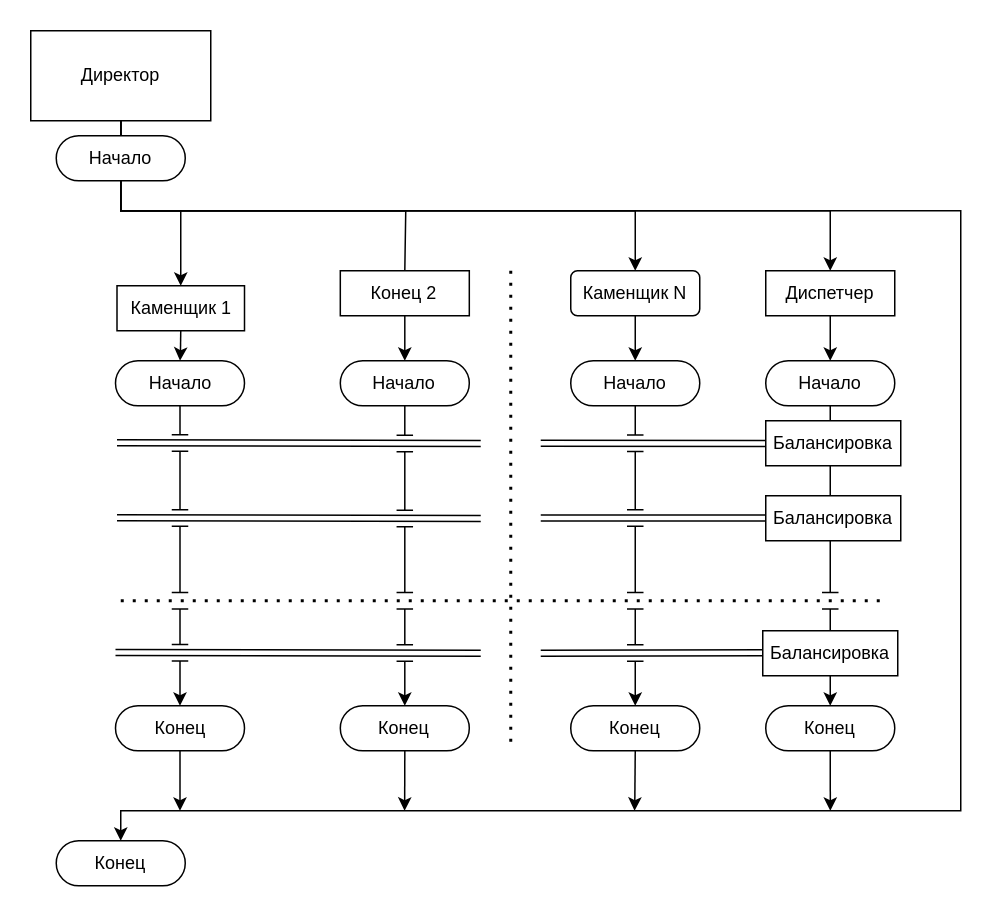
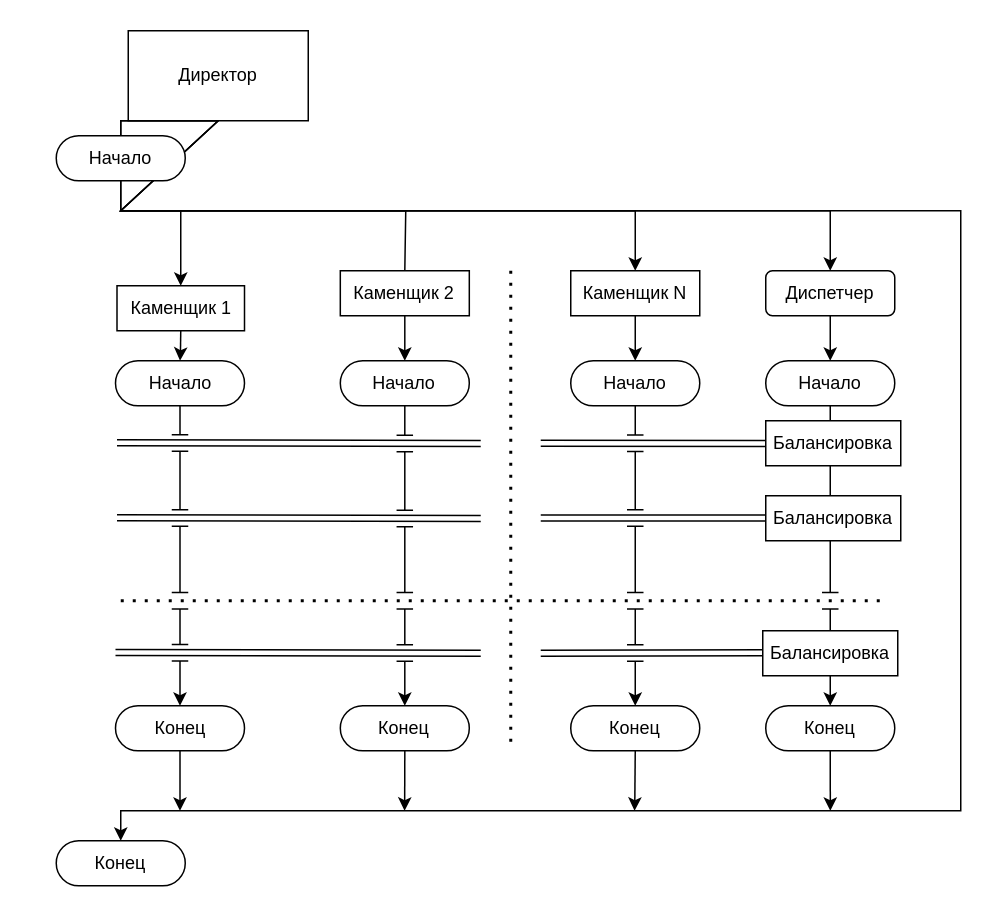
node "Директор": moved (121, 76) -> (218, 76)
node "Конец 2": label "Конец 2" -> "Каменщик 2"
node "Каменщик N": shape rounded rectangle -> rectangle
node "Диспетчер": shape rectangle -> rounded rectangle
